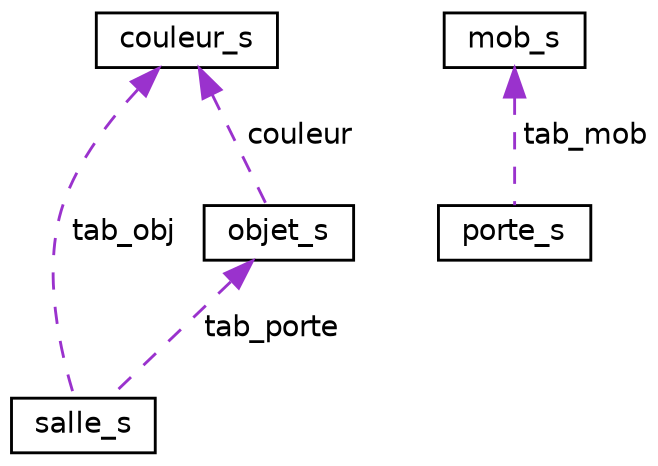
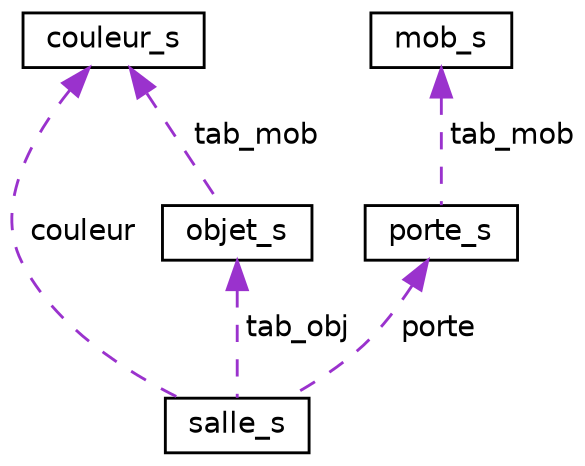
edge "objet_s" -> "couleur_s": label " couleur" -> " tab_mob"
edge "salle_s" -> "couleur_s": label " tab_obj" -> " couleur"
edge "salle_s" -> "objet_s": label " tab_porte" -> " tab_obj"
edge "salle_s" -> "porte_s": added, label "porte"
